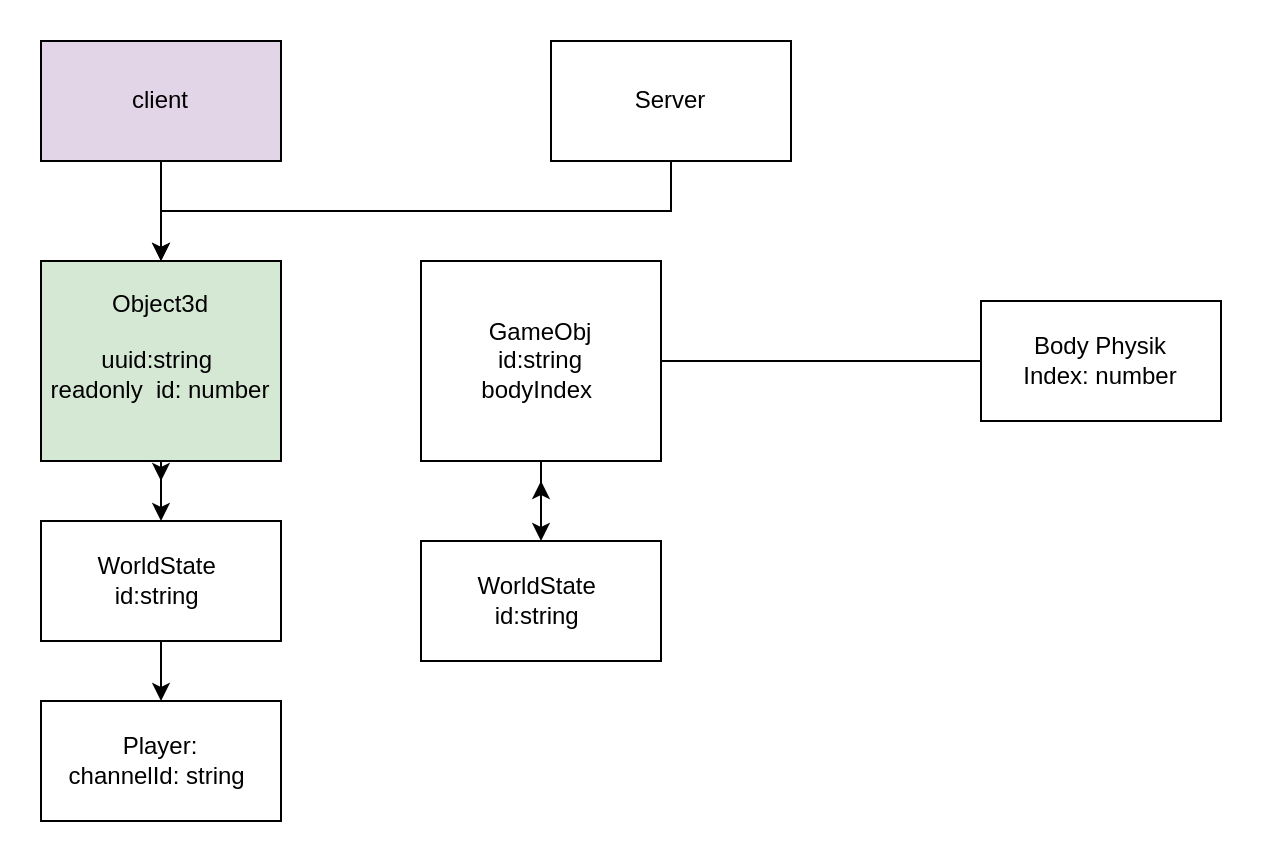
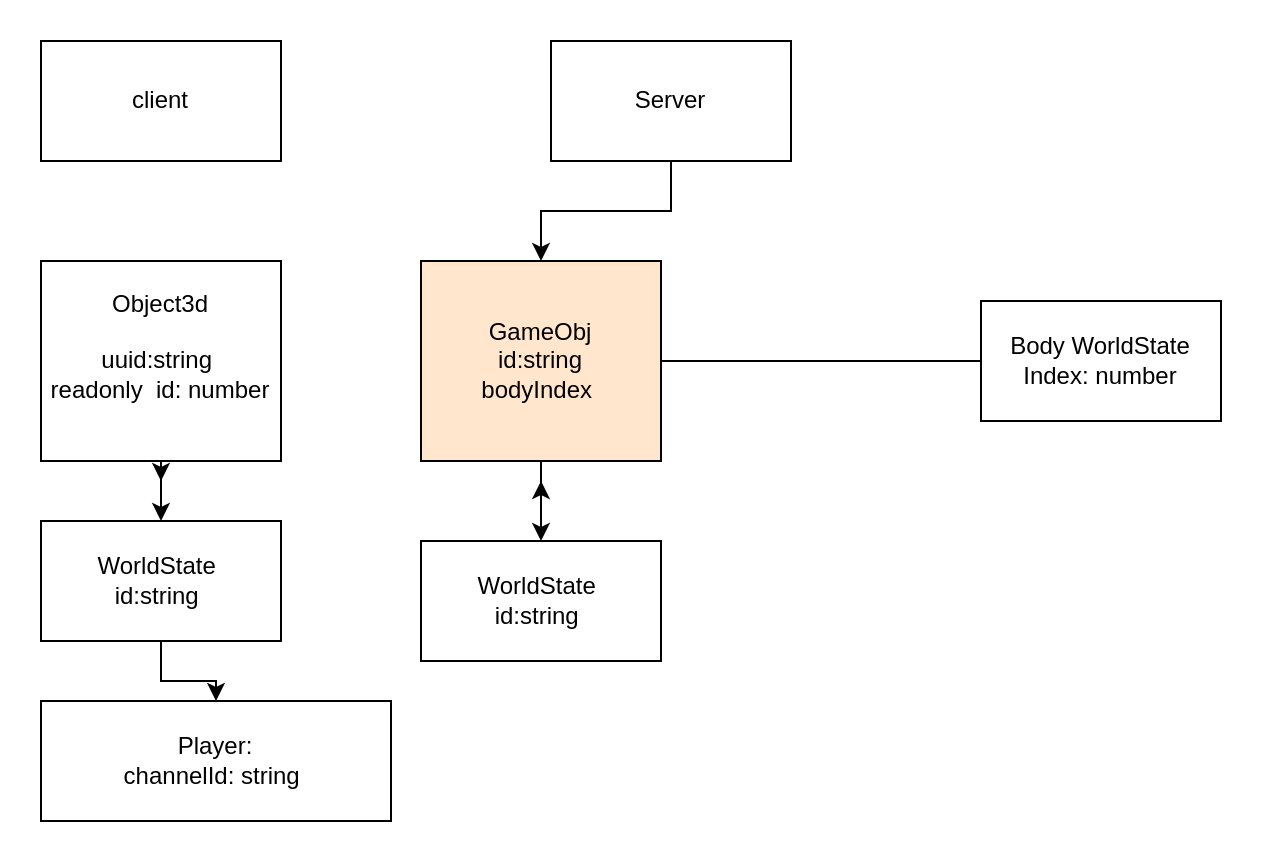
node "client": fillcolor #e1d5e7 -> #ffffff
edge "client" -> "Object3d uuid:string readonly id: number": removed
edge "Server" -> "Object3d uuid:string readonly id: number": now "Server" -> "GameObj id:string bodyIndex"
node "Object3d uuid:string readonly id: number": fillcolor #d5e8d4 -> #ffffff
node "GameObj id:string bodyIndex": fillcolor #ffffff -> #ffe6cc
node "Body Physik Index: number": label "Body Physik Index: number" -> "Body WorldState Index: number"
node "Player: channelId: string": size 240x120 -> 350x120
